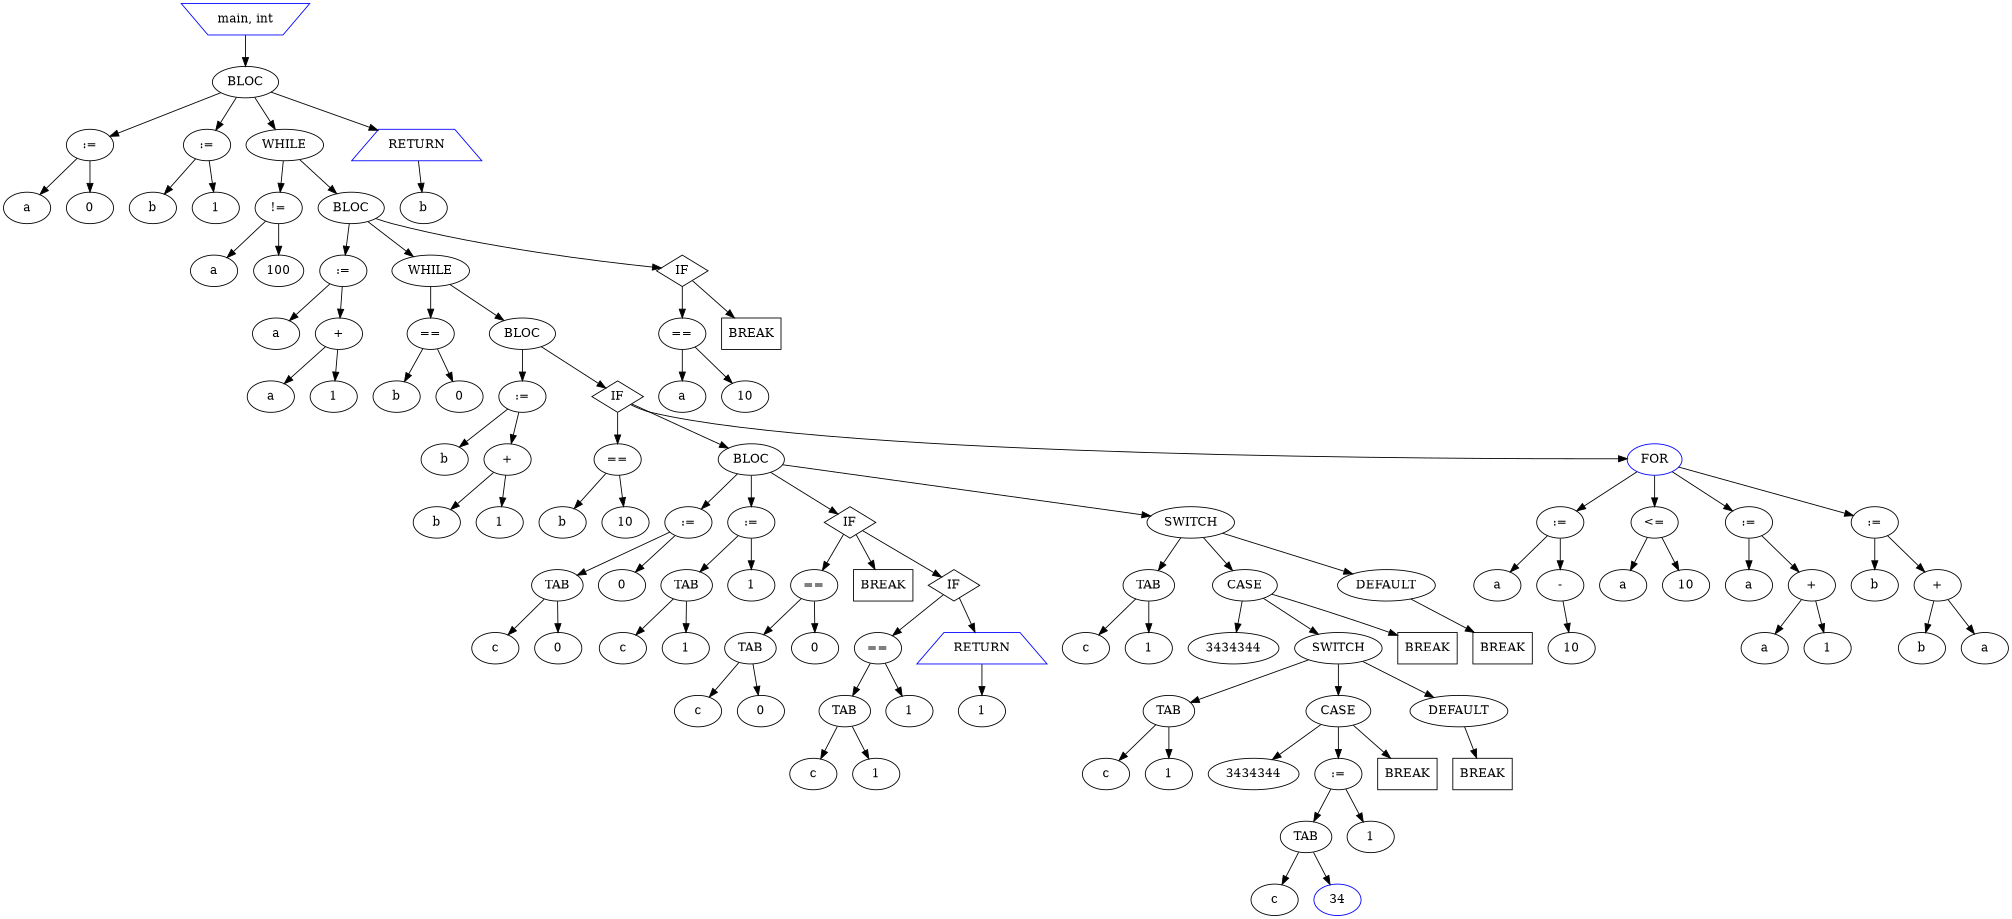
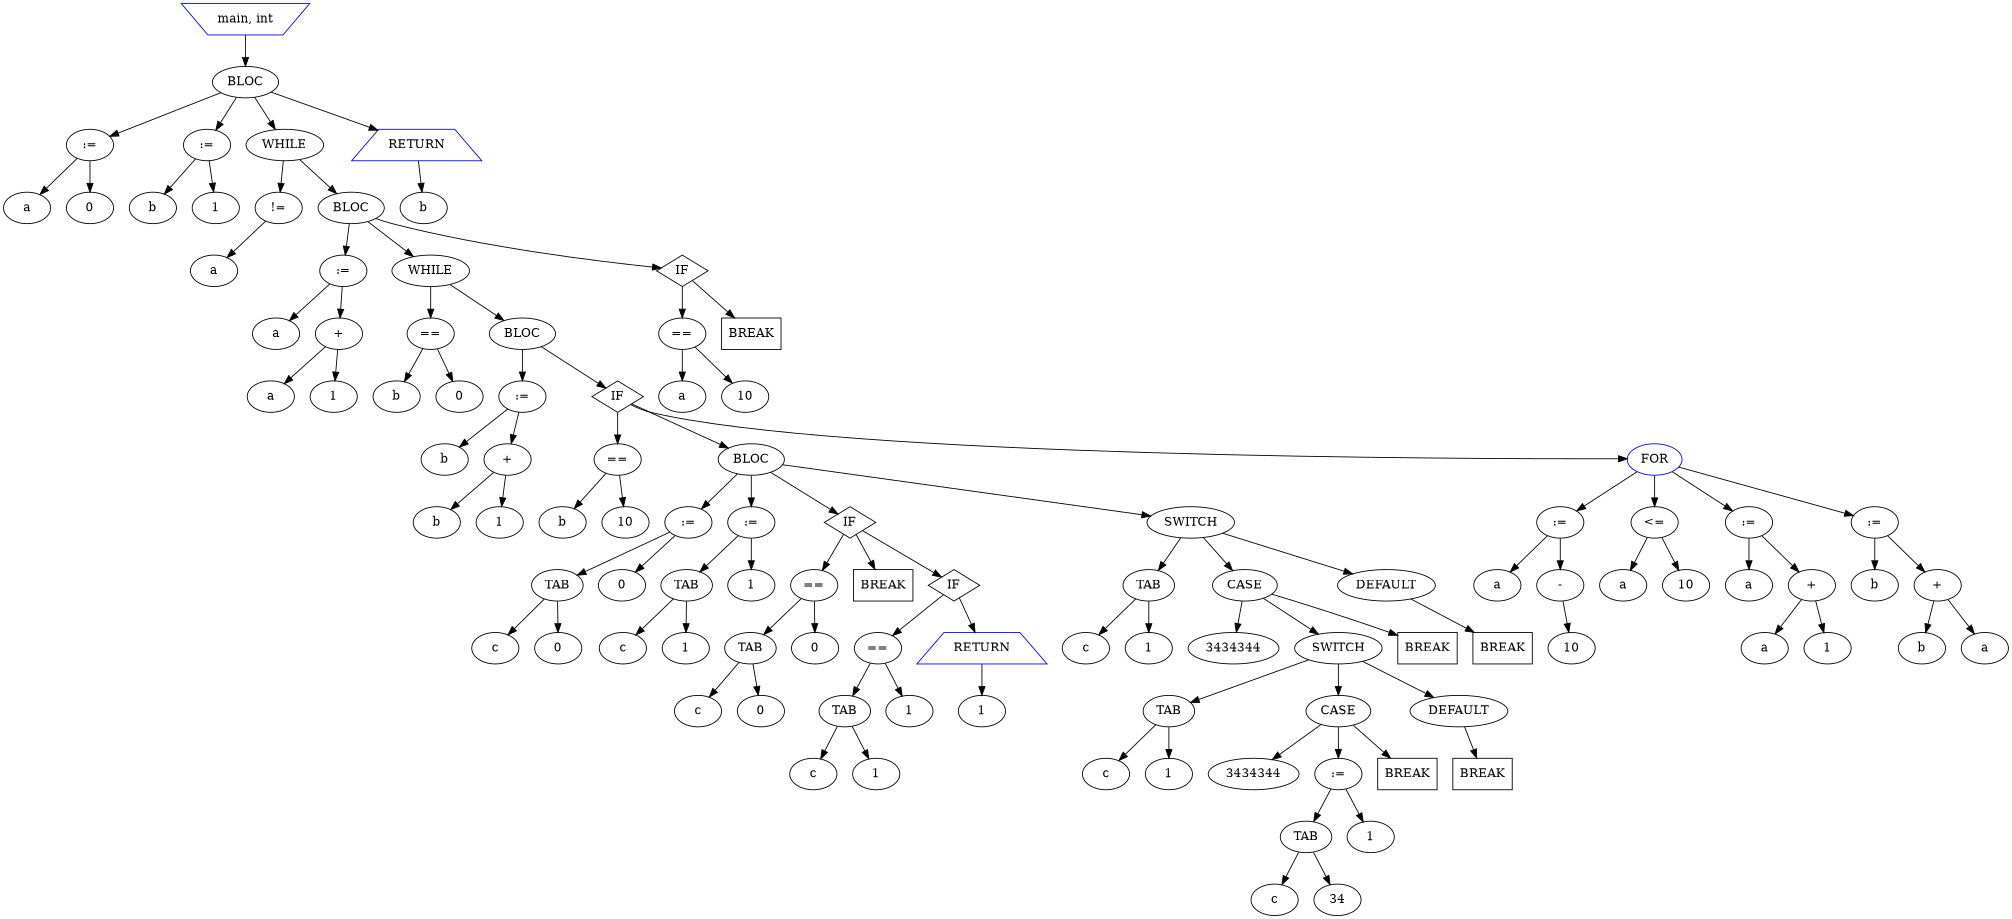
node "100": removed
node "34": color blue -> black
